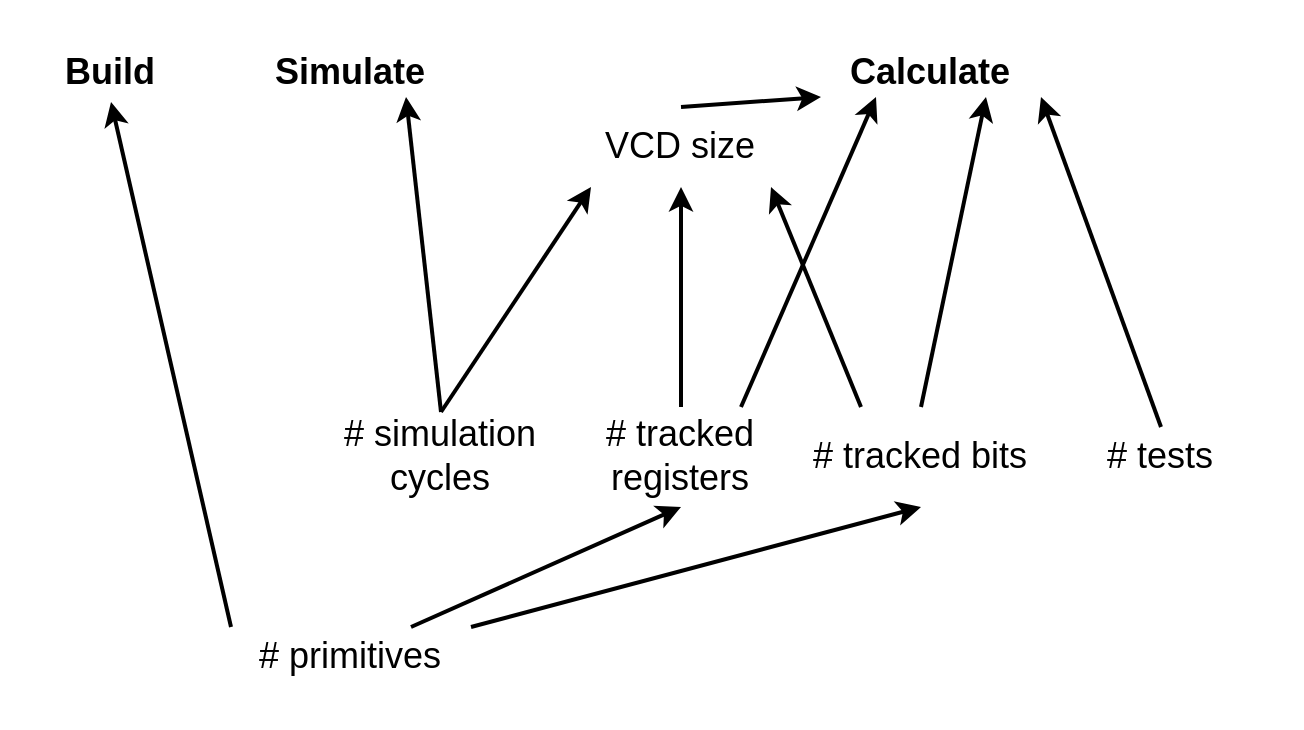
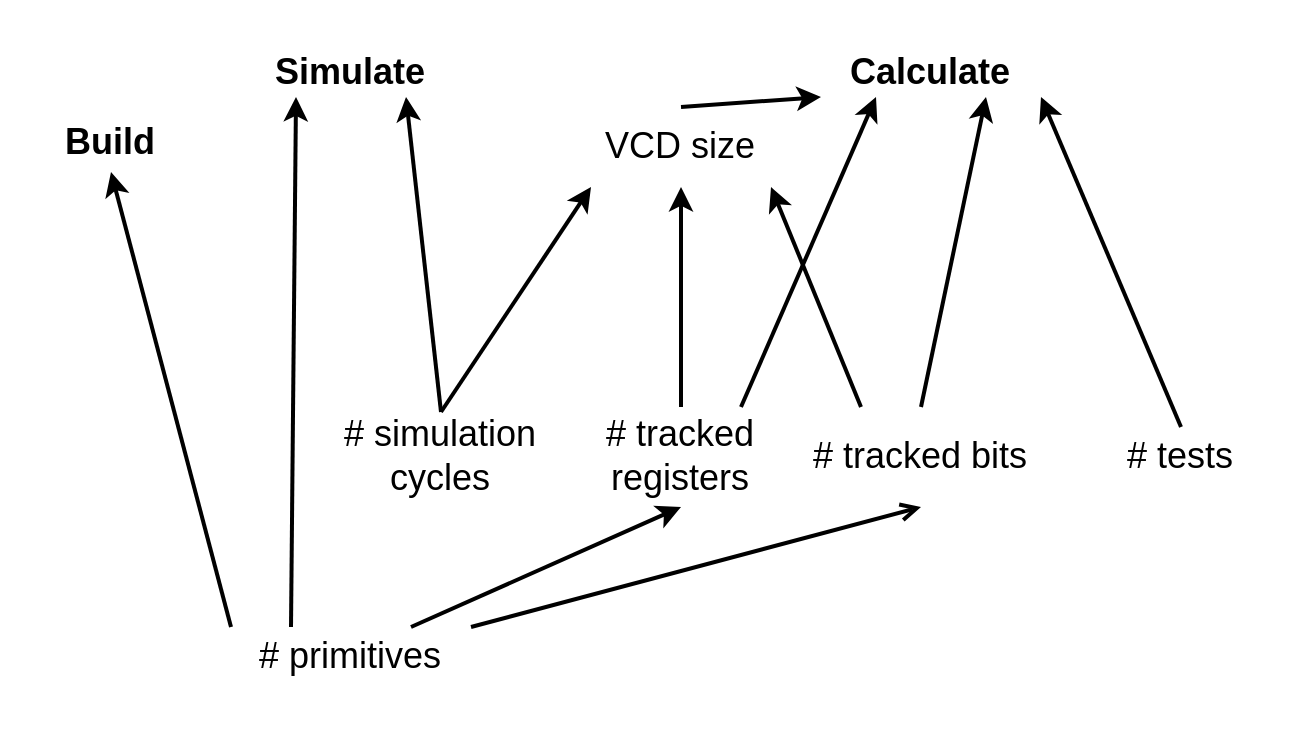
node "Build": moved (111, 72) -> (111, 142)
edge "# primitives" -> "Simulate": added
node "# tests": moved (1161, 457) -> (1181, 457)
edge "# primitives" -> "# tracked bits": arrowhead classic -> open
